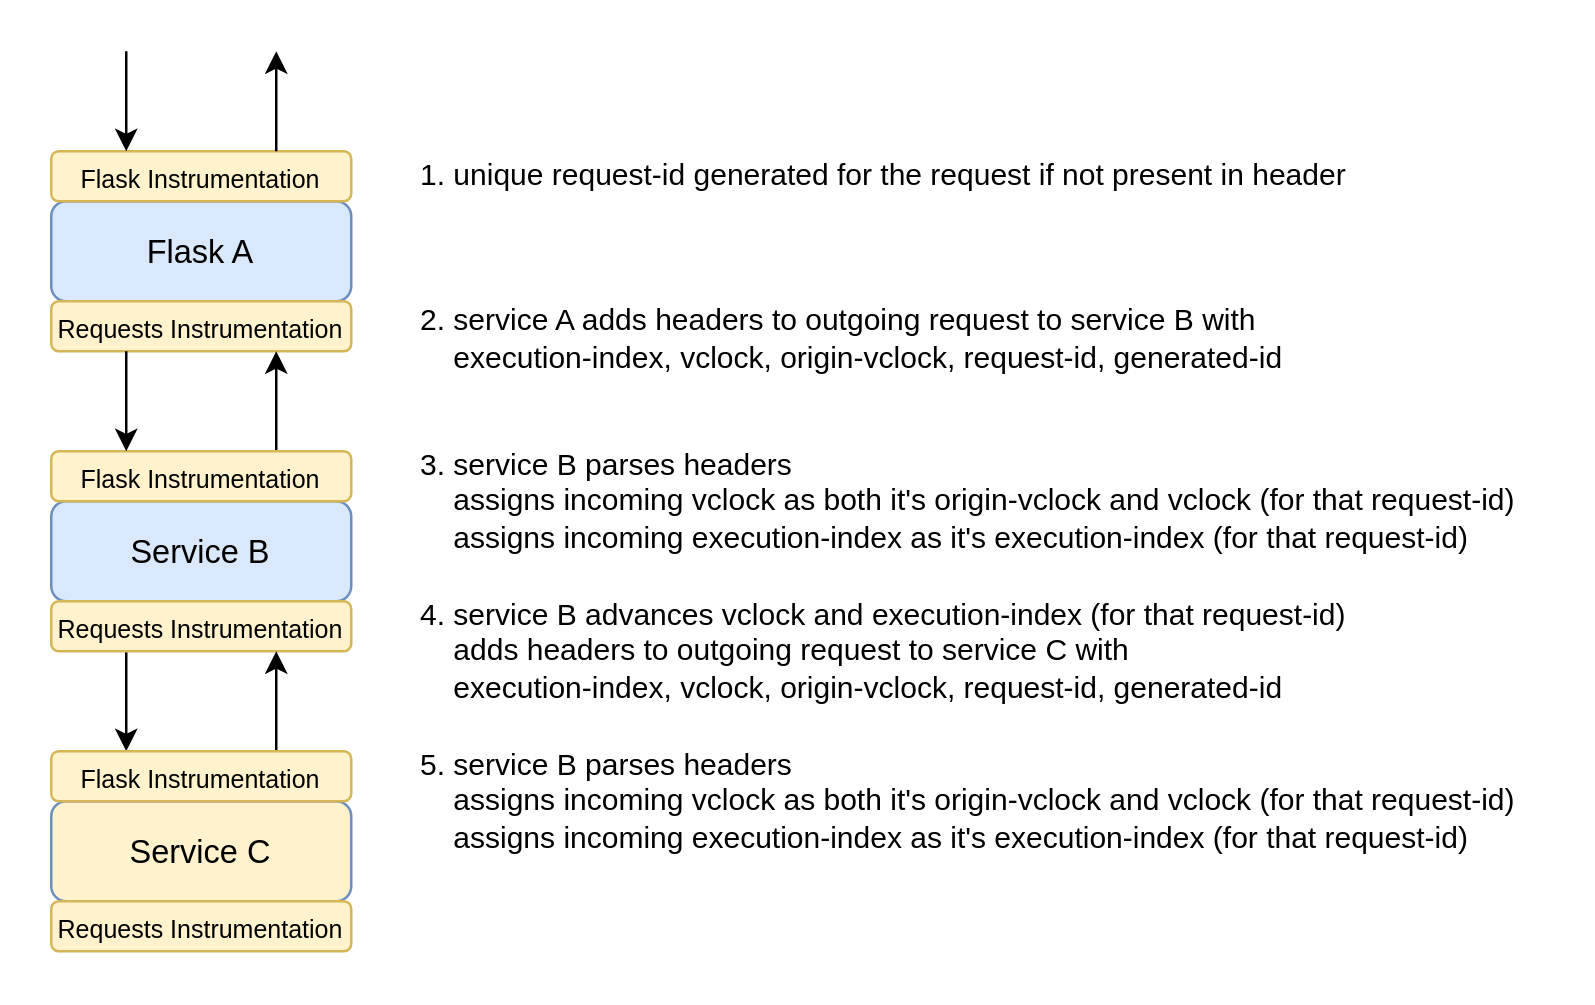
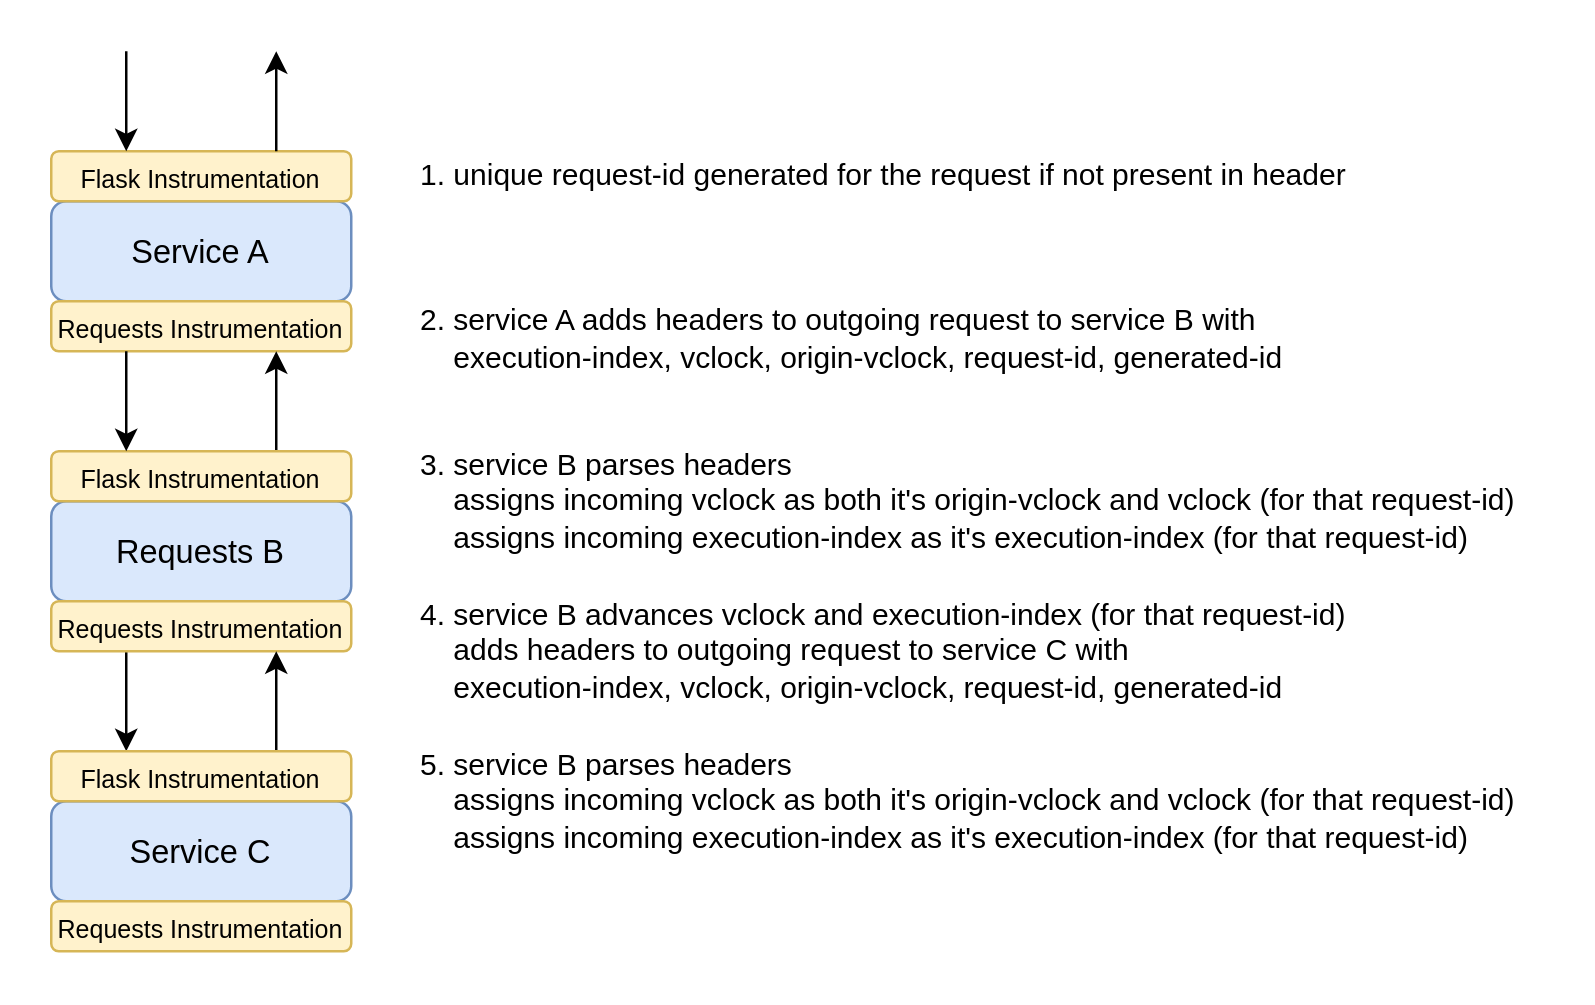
node "Flask A": label "Flask A" -> "Service A"
node "Service B": label "Service B" -> "Requests B"
node "Service C": fillcolor #fff2cc -> #dae8fc
